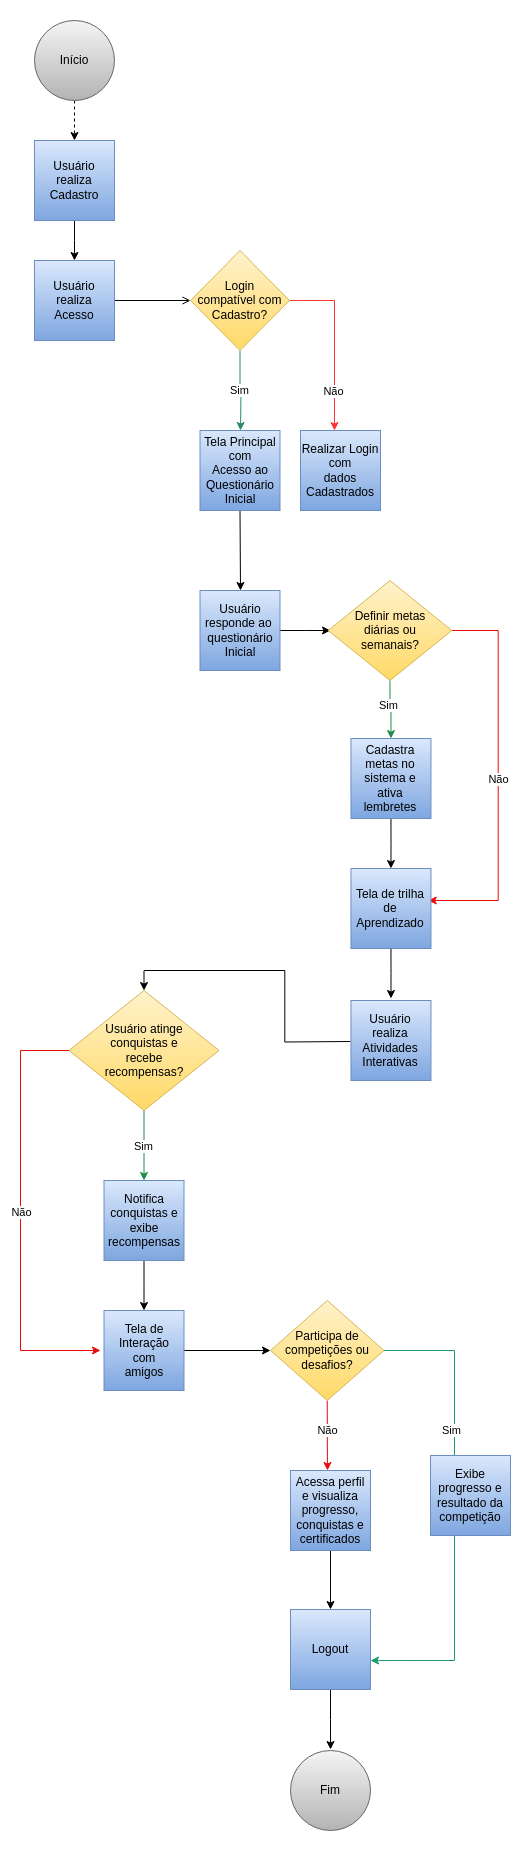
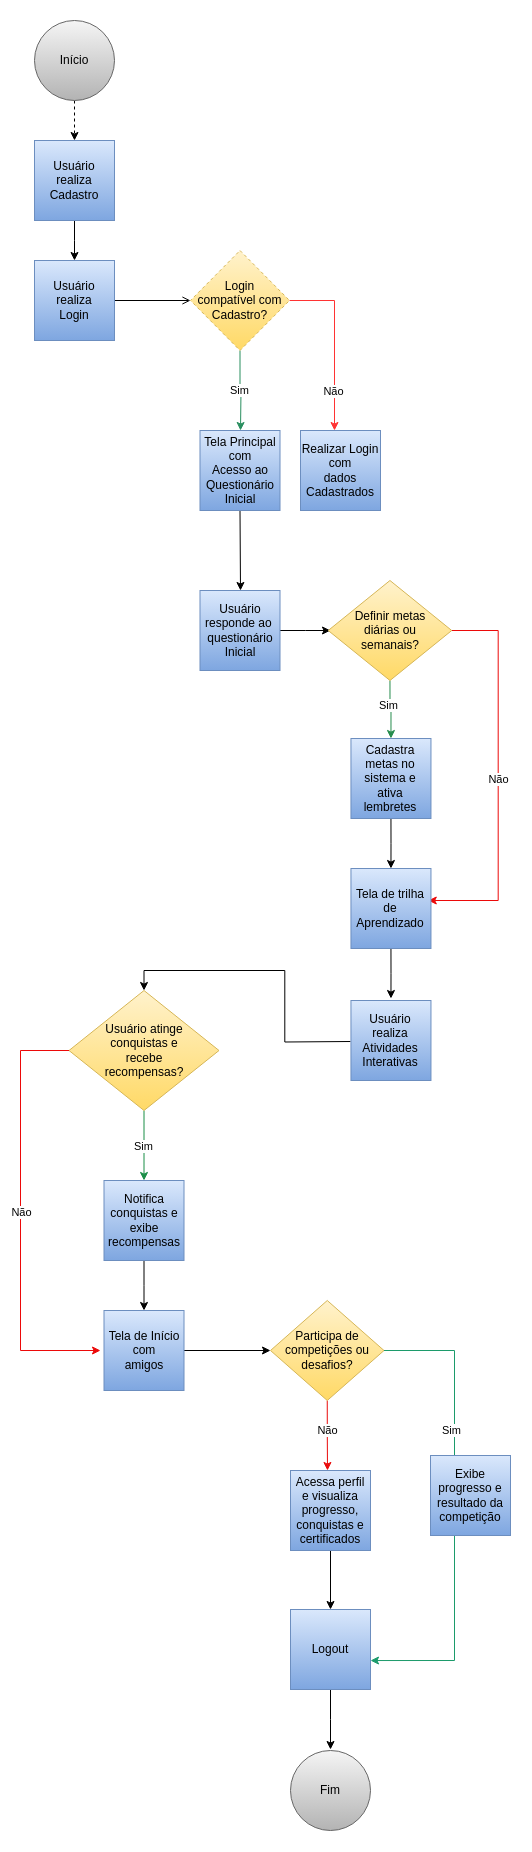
node "Usuário realiza Acesso": label "Usuário realiza Acesso" -> "Usuário realiza Login"
node "Login compatível com Cadastro?": style solid -> dashed
node "Tela de Interação com amigos": label "Tela de Interação com amigos" -> "Tela de Início com amigos"
